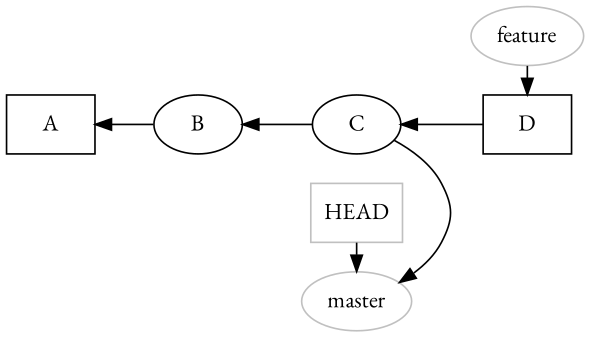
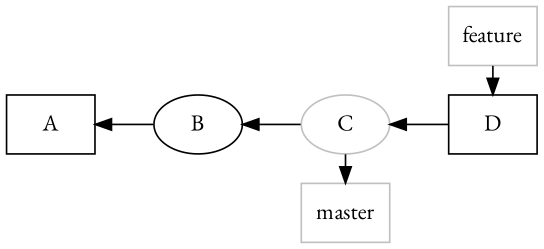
node "feature": shape ellipse -> box
node "C": color black -> grey
node "HEAD": removed
node "master": shape ellipse -> box
